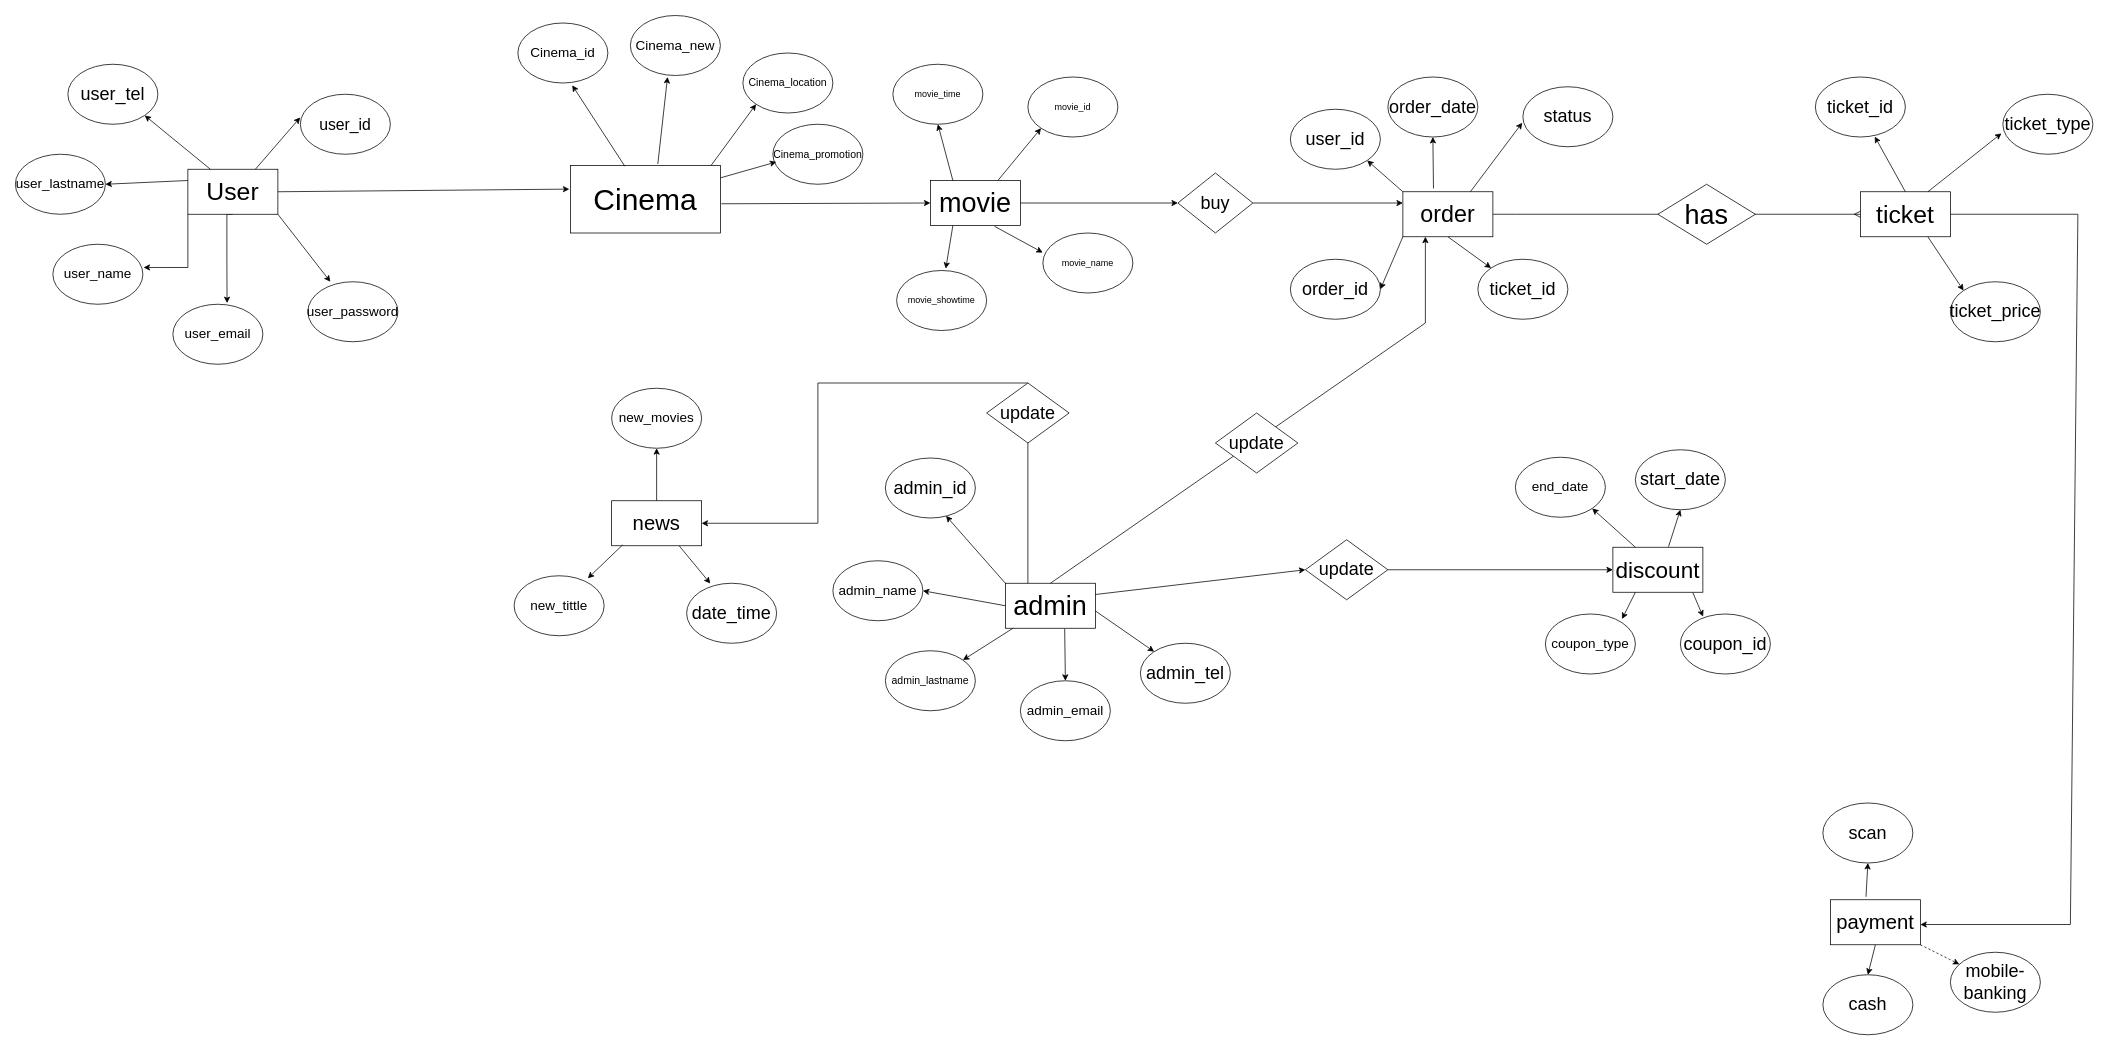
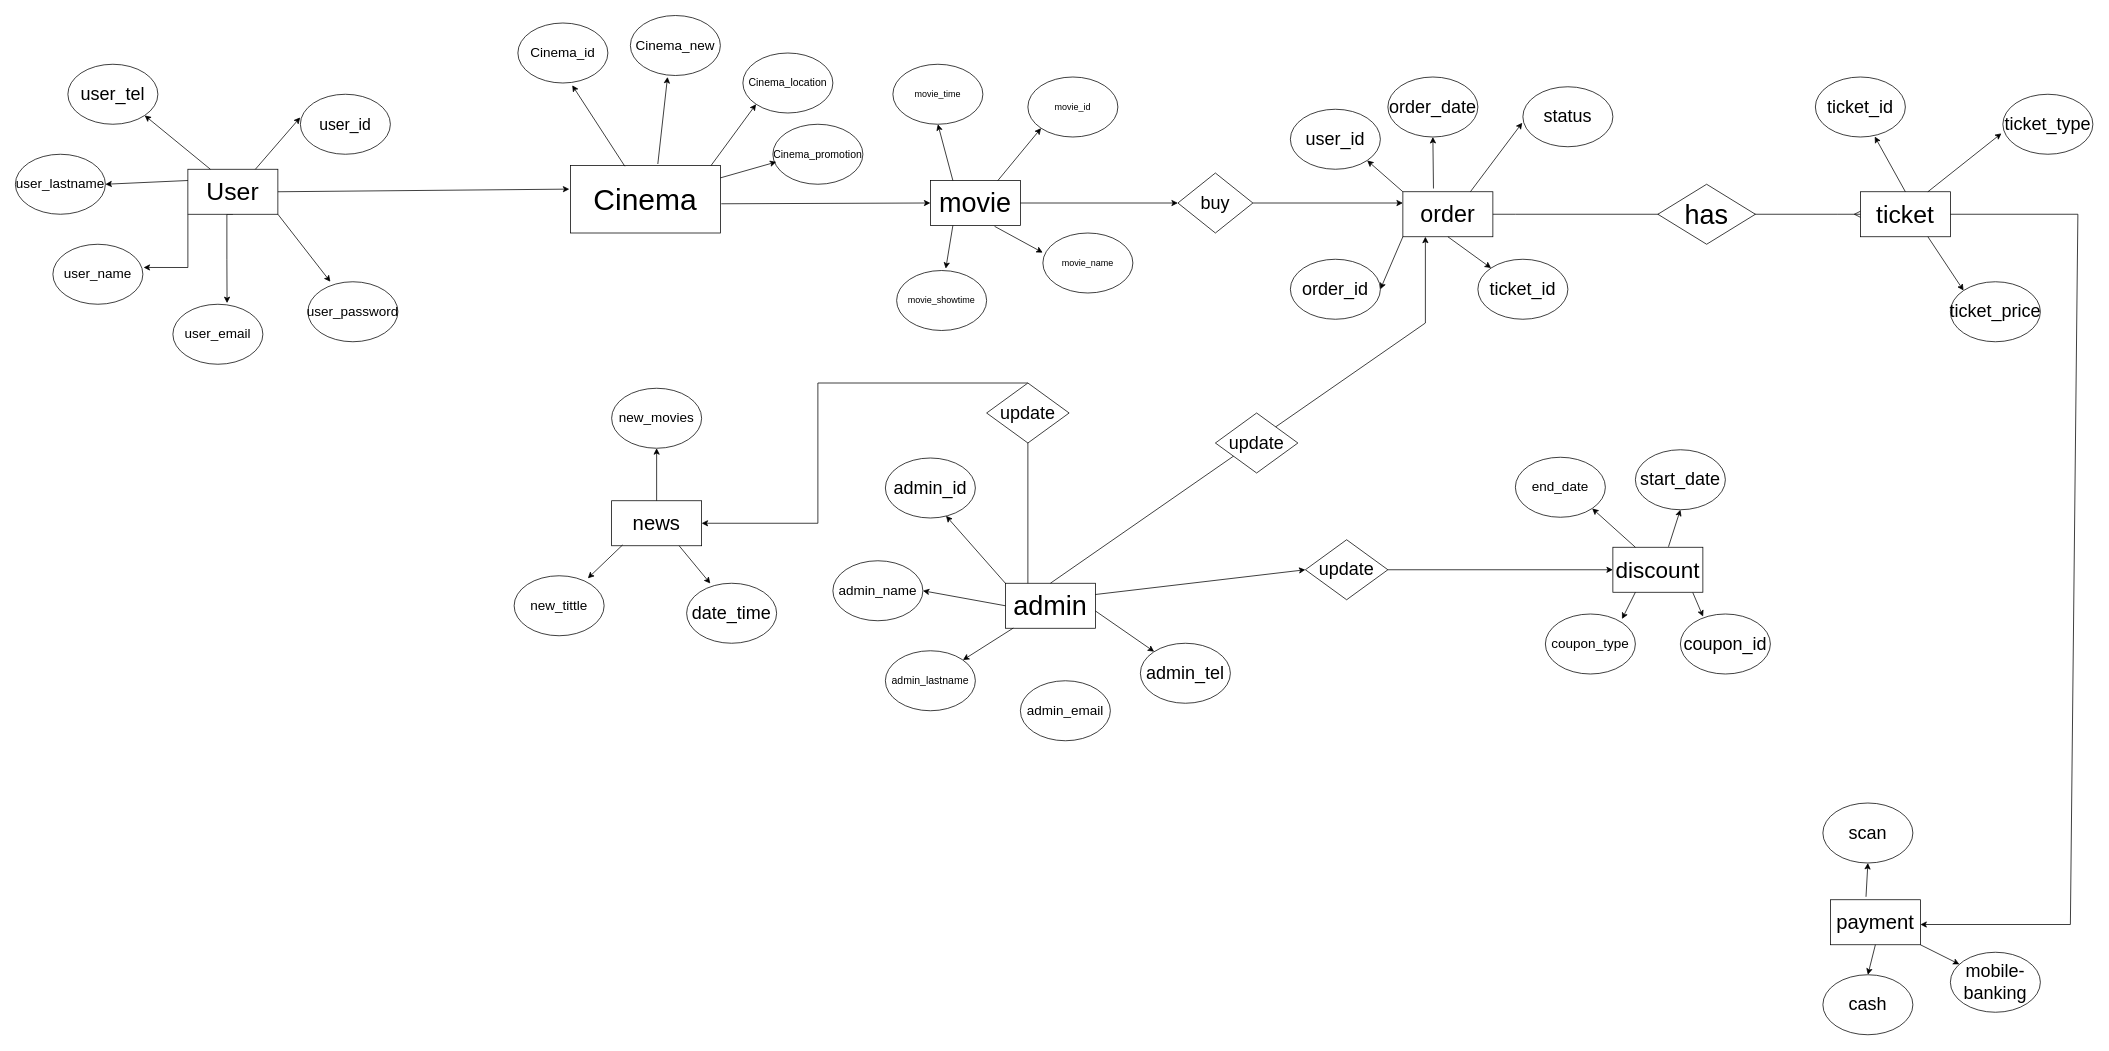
edge "admin" -> "admin_email": removed
edge "payment" -> "mobile-banking": style dashed -> solid
